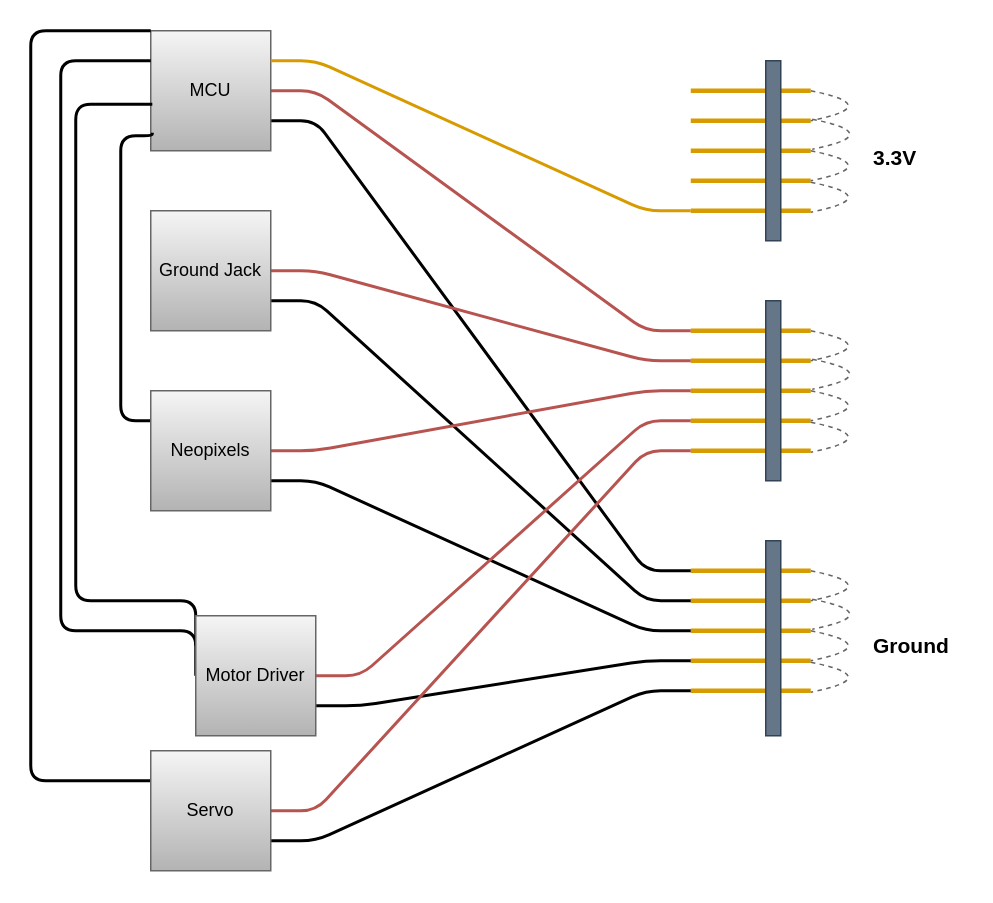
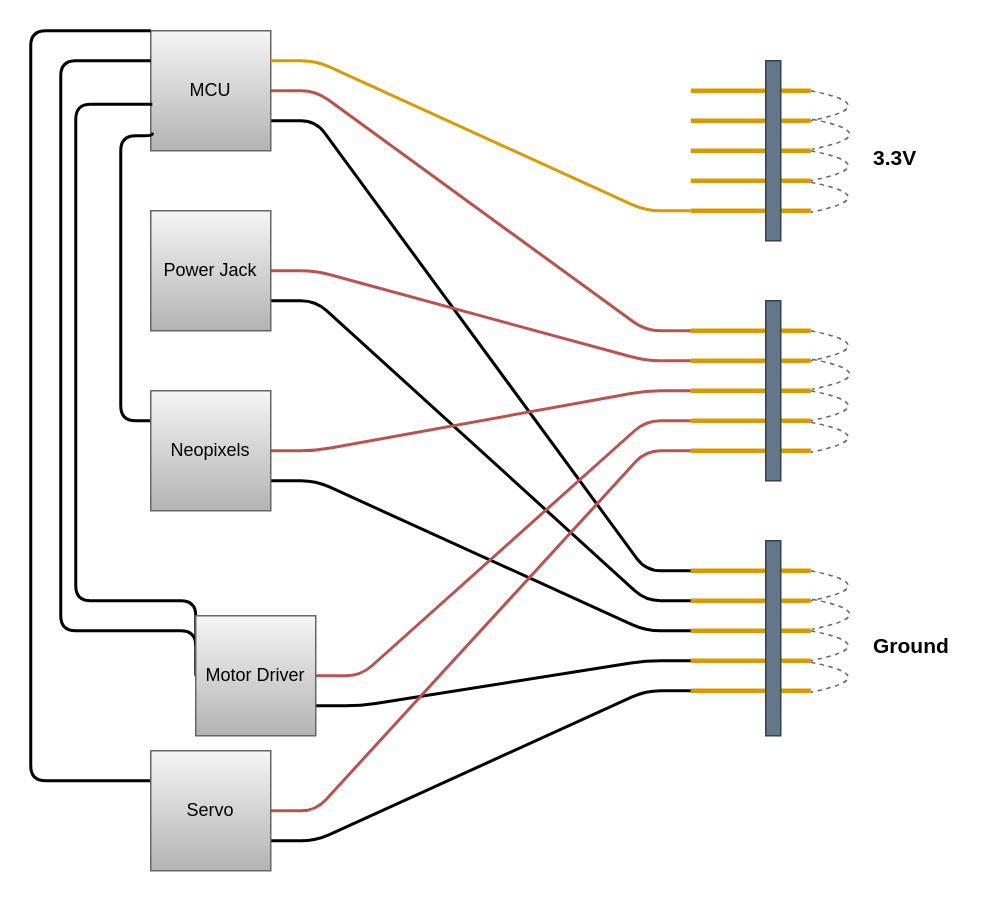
node "Ground Jack": label "Ground Jack" -> "Power Jack"
